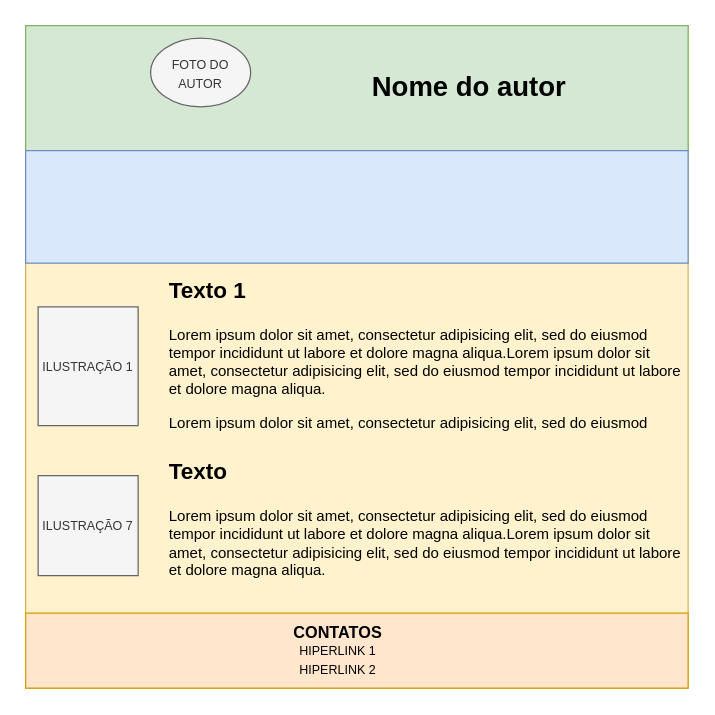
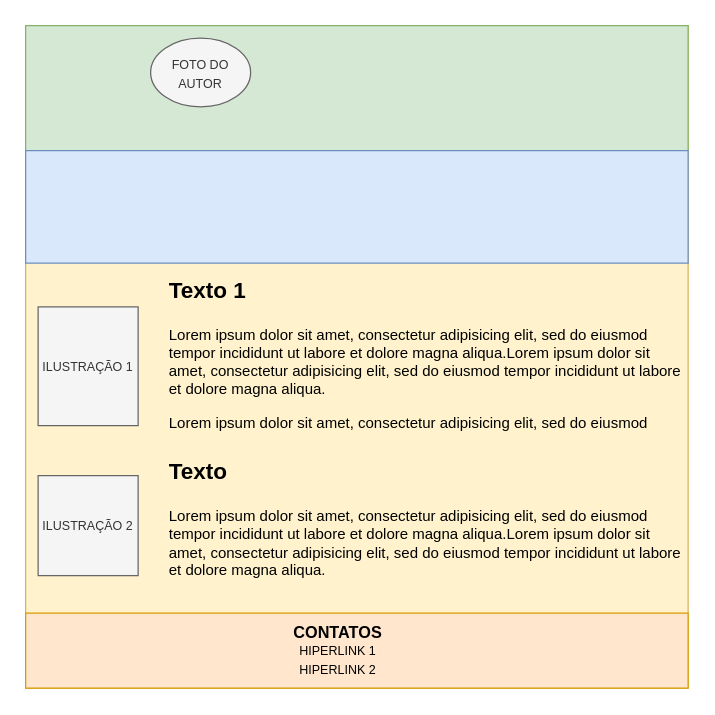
node "Nome do autor": removed
node "ILUSTRAÇÃO 7": label "ILUSTRAÇÃO 7" -> "ILUSTRAÇÃO 2"
